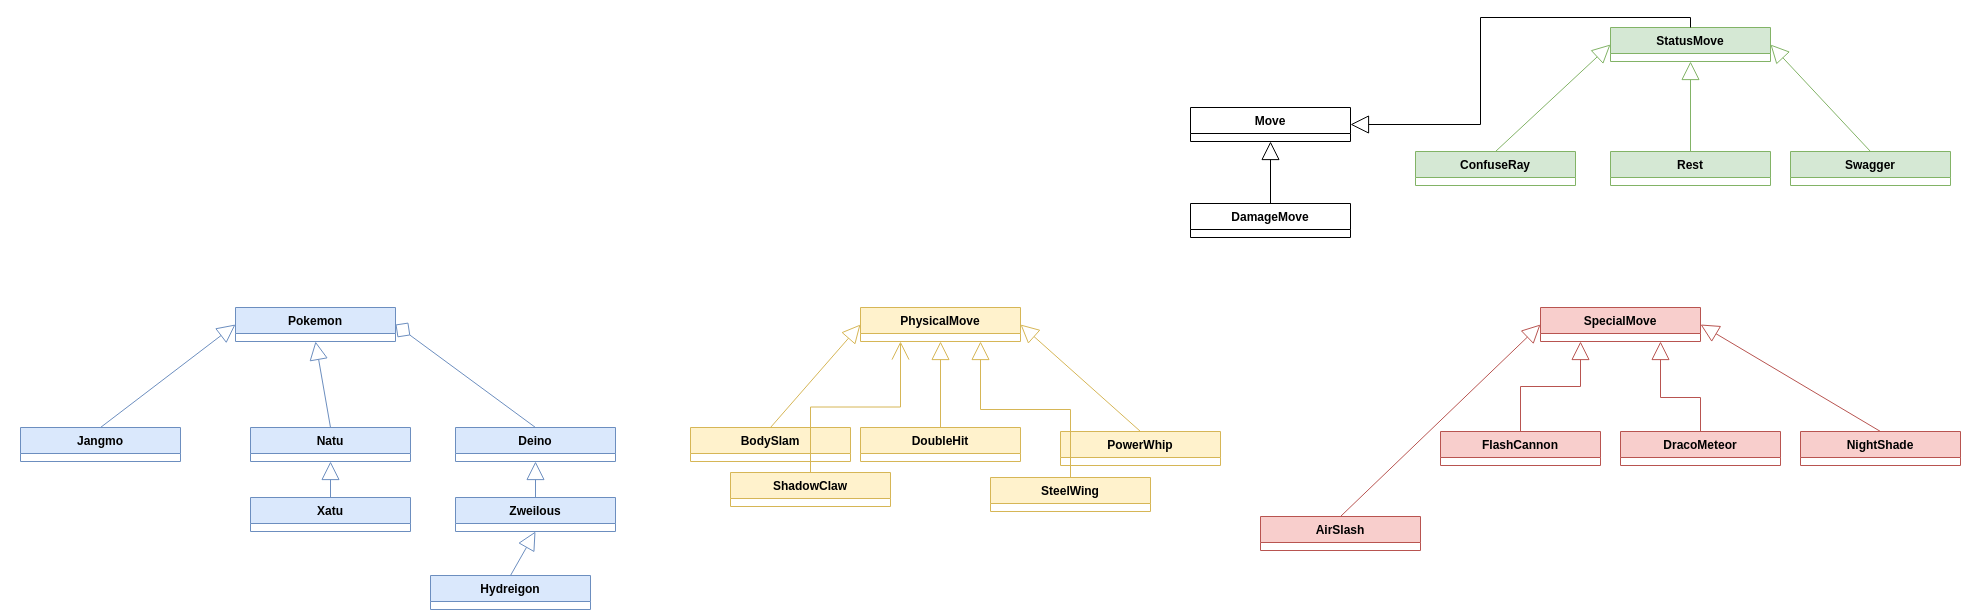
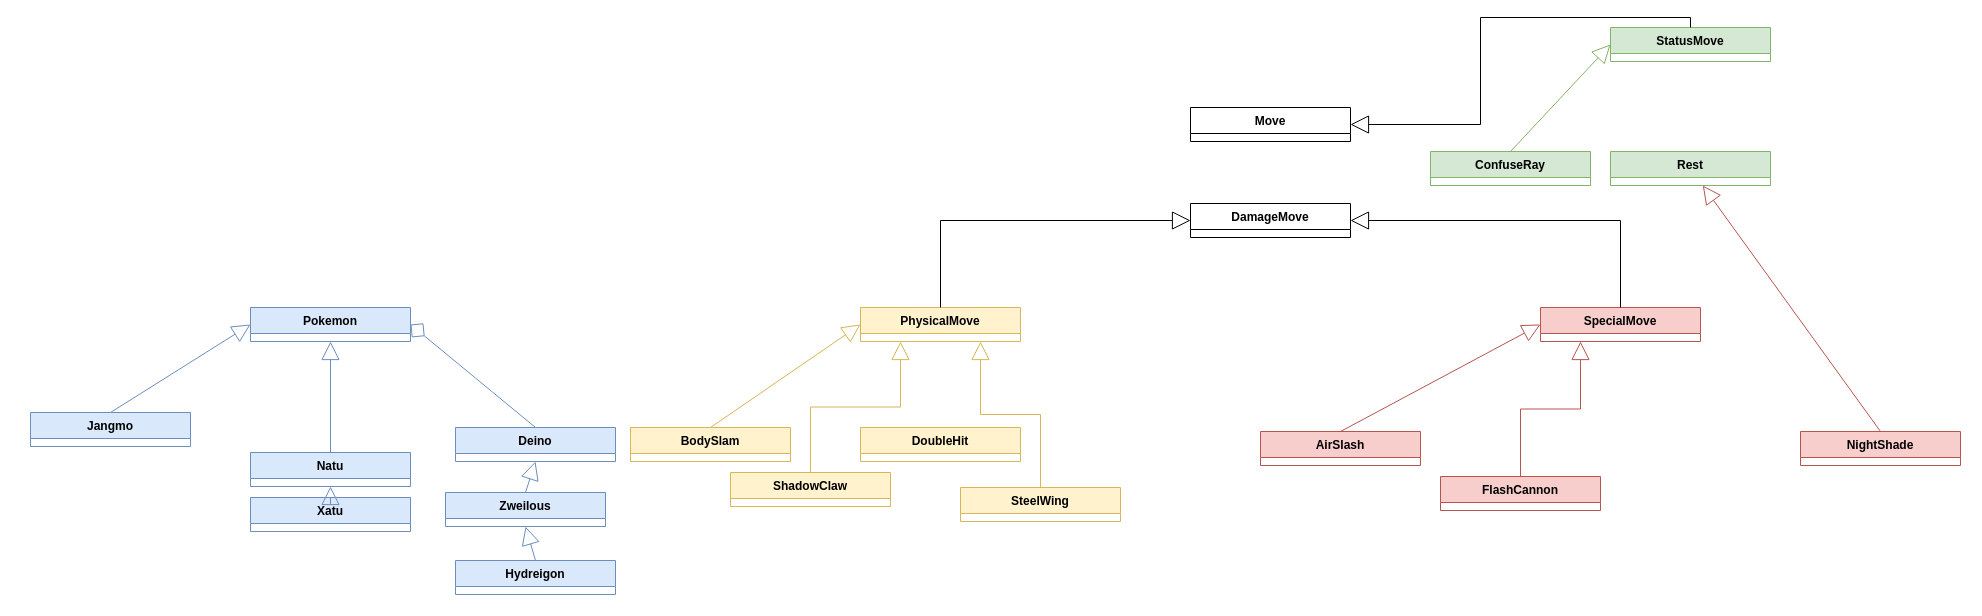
edge "Swagger" -> "StatusMove": removed
edge "Rest" -> "StatusMove": removed
node "ConfuseRay": moved (1496, 169) -> (1511, 169)
node "Swagger": removed
edge "DamageMove" -> "Move": removed
edge "PhysicalMove" -> "DamageMove": added
edge "SpecialMove" -> "DamageMove": added
node "Pokemon": moved (316, 325) -> (331, 325)
edge "ShadowClaw" -> "PhysicalMove": arrowhead open -> block
edge "NightShade" -> "SpecialMove": now "NightShade" -> "Rest"
edge "PowerWhip" -> "PhysicalMove": removed
edge "DoubleHit" -> "PhysicalMove": removed
edge "DracoMeteor" -> "SpecialMove": removed
node "Jangmo": moved (101, 445) -> (111, 430)
node "Natu": moved (331, 445) -> (331, 470)
node "BodySlam": moved (771, 445) -> (711, 445)
node "PowerWhip": removed
node "FlashCannon": moved (1521, 449) -> (1521, 494)
node "DracoMeteor": removed
node "SteelWing": moved (1071, 495) -> (1041, 505)
node "Zweilous": moved (536, 515) -> (526, 510)
node "AirSlash": moved (1341, 534) -> (1341, 449)
node "Hydreigon": moved (511, 593) -> (536, 578)
